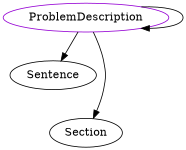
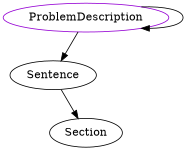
edge "ProblemDescription" -> "Section": now "Sentence" -> "Section"
